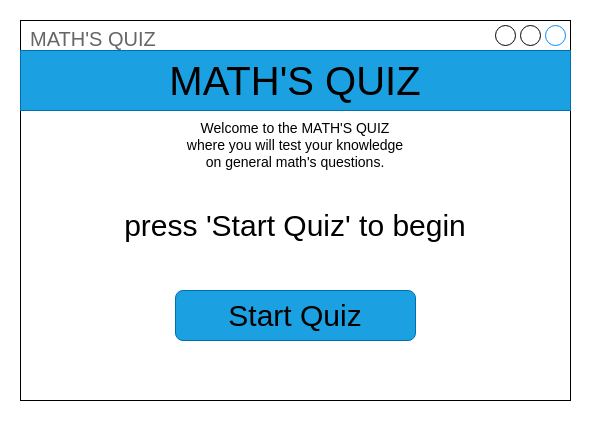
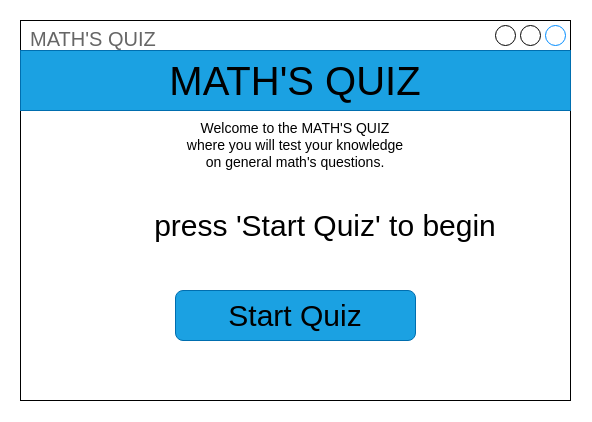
node "press 'Start Quiz' to begin": moved (296, 226) -> (326, 226)
